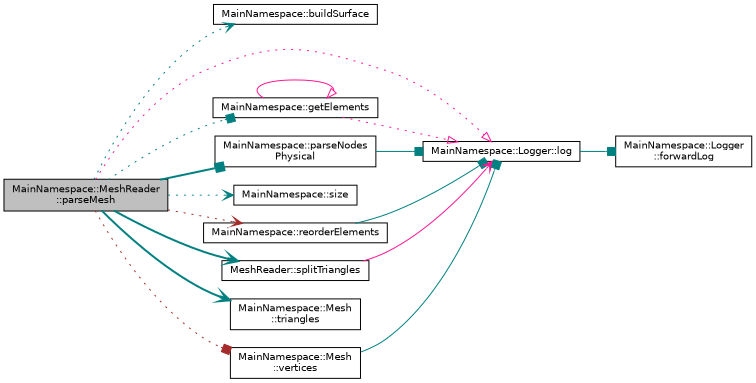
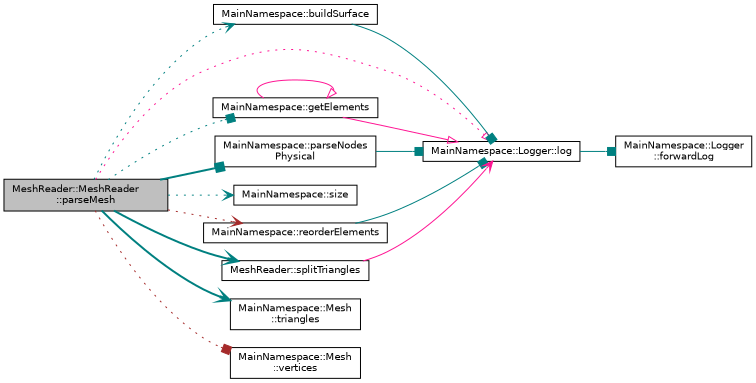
edge "MainNamespace::getElements" -> "MainNamespace::Logger::log": style dotted -> solid
node "MainNamespace::MeshReader ::parseMesh": label "MainNamespace::MeshReader ::parseMesh" -> "MeshReader::MeshReader ::parseMesh"
edge "MainNamespace::Mesh ::vertices" -> "MainNamespace::Logger::log": now "MainNamespace::buildSurface" -> "MainNamespace::Logger::log"
